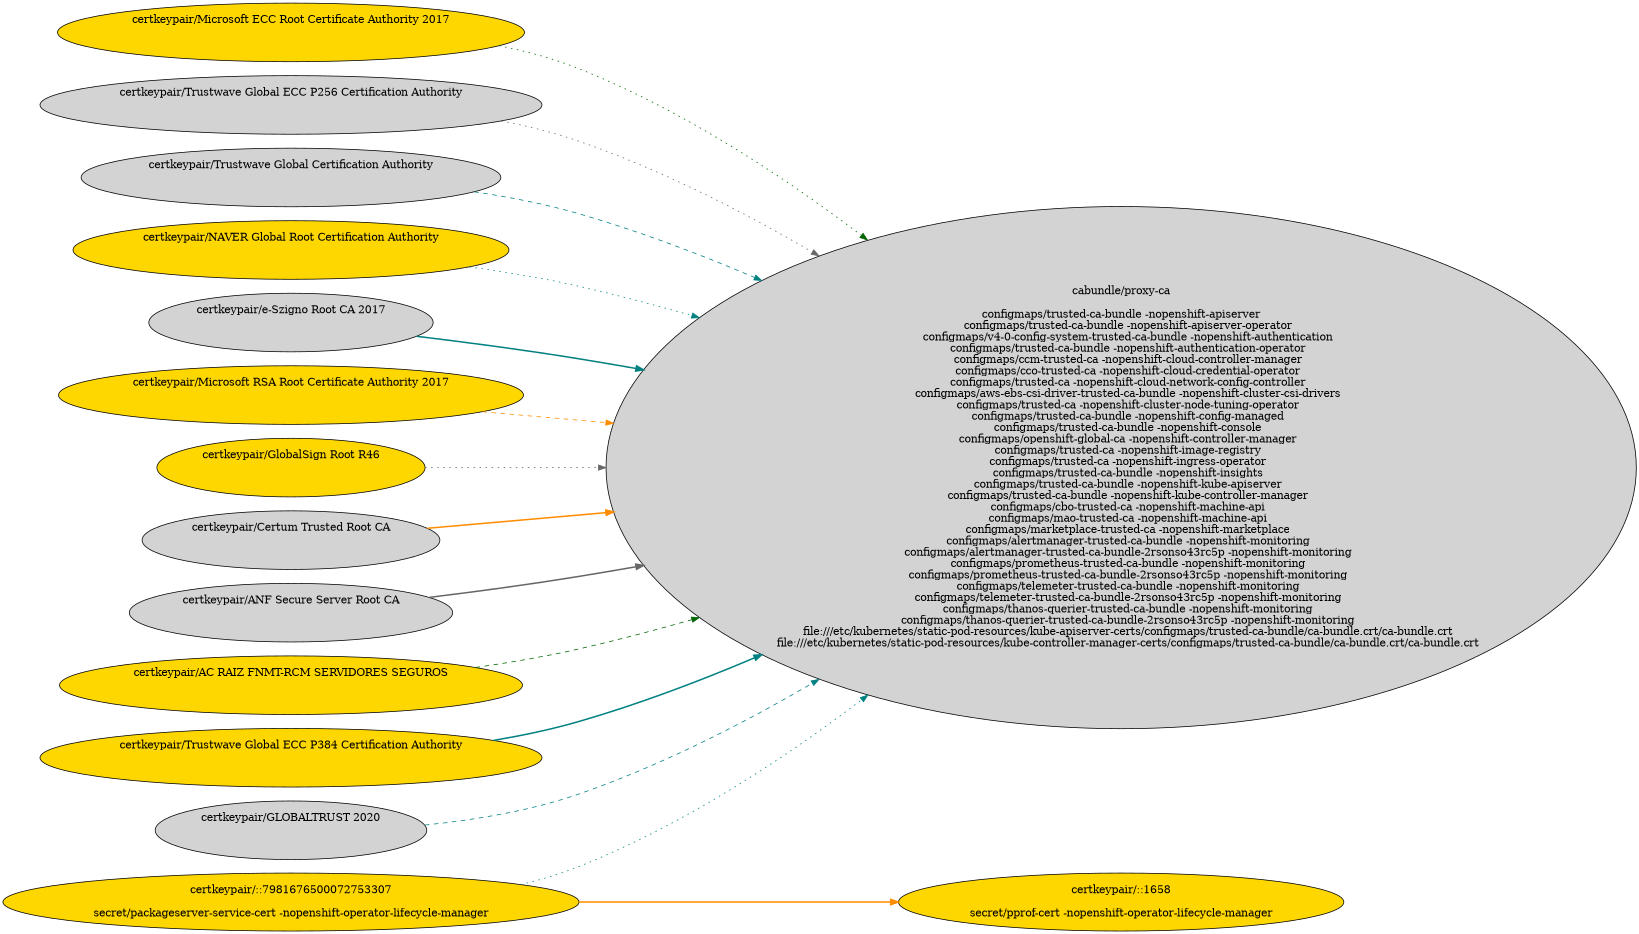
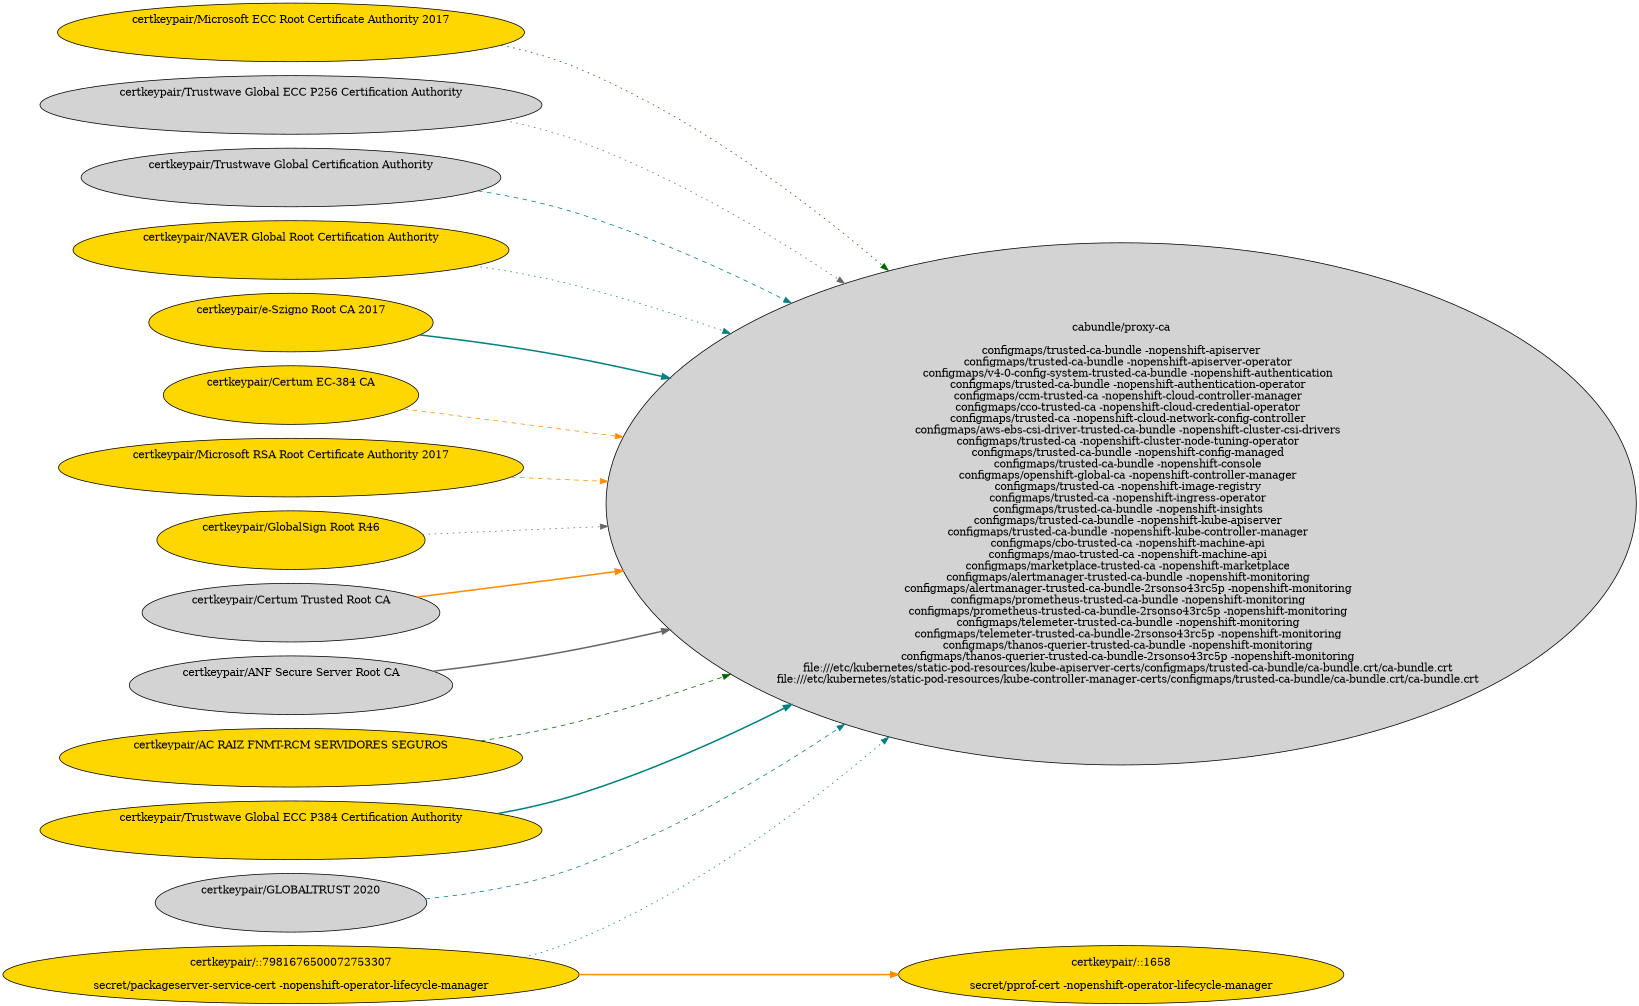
node "certkeypair/e-Szigno Root CA 2017": fillcolor lightgrey -> gold
node "certkeypair/Certum EC-384 CA": added
